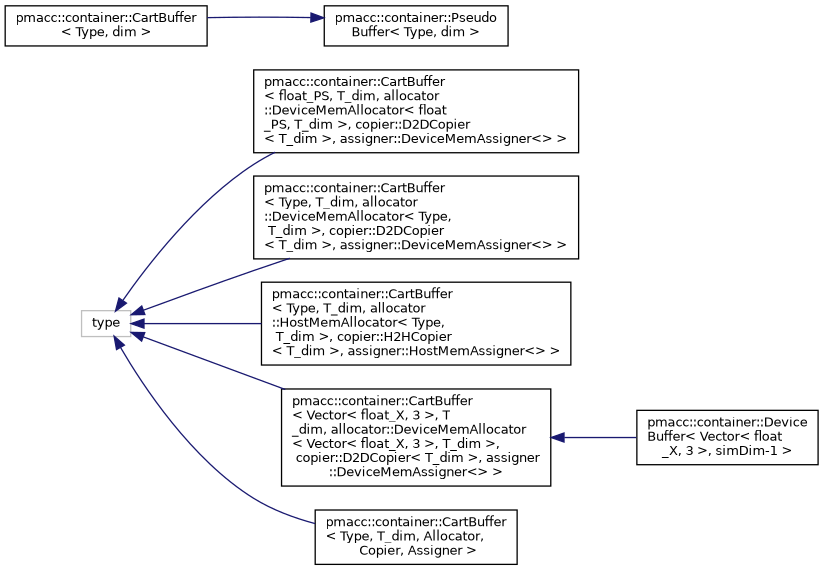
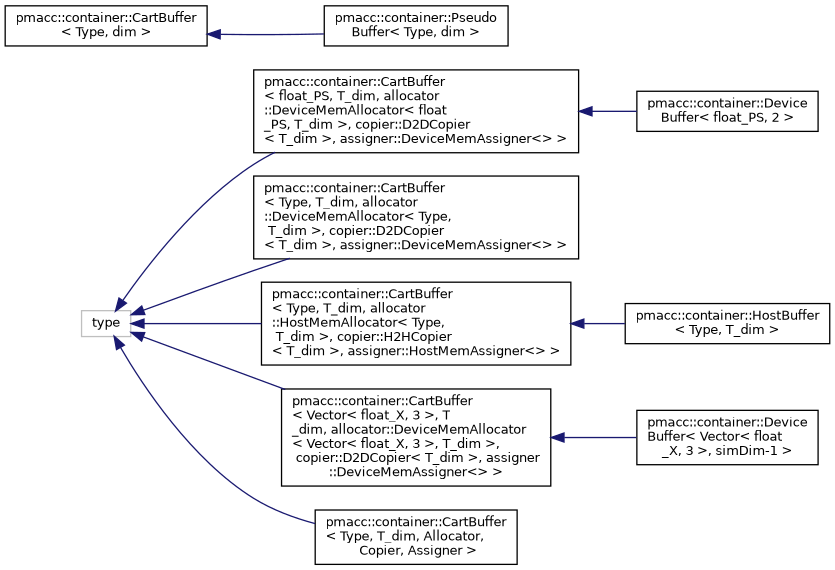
edge "pmacc::container::CartBuffer < Type, dim >" -> "pmacc::container::Pseudo Buffer< Type, dim >": reversed
node "pmacc::container::Device Buffer< float_PS, 2 >": added
node "pmacc::container::HostBuffer < Type, T_dim >": added
